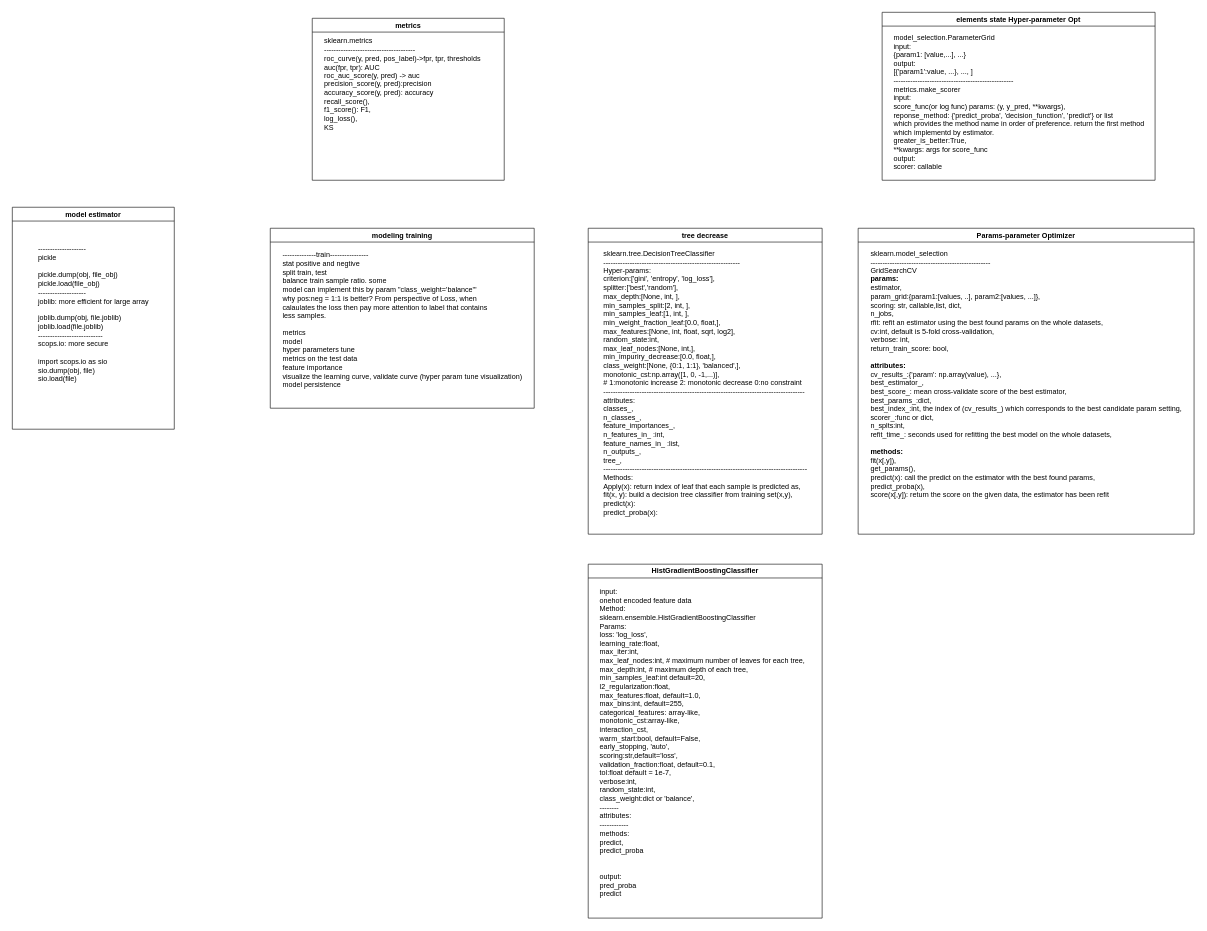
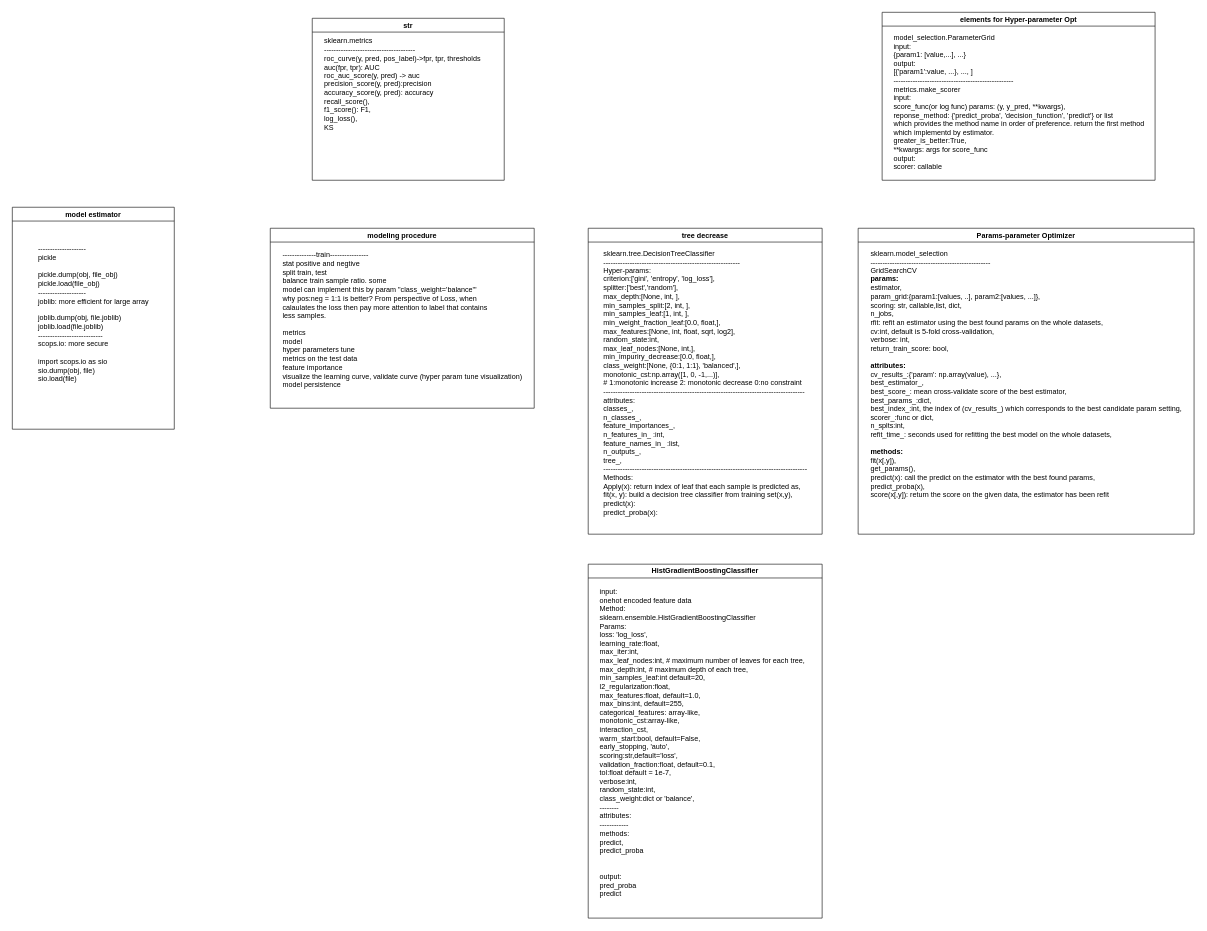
node "elements state Hyper-parameter Opt": label "elements state Hyper-parameter Opt" -> "elements for Hyper-parameter Opt"
node "metrics": label "metrics" -> "str"
node "modeling training": label "modeling training" -> "modeling procedure"
